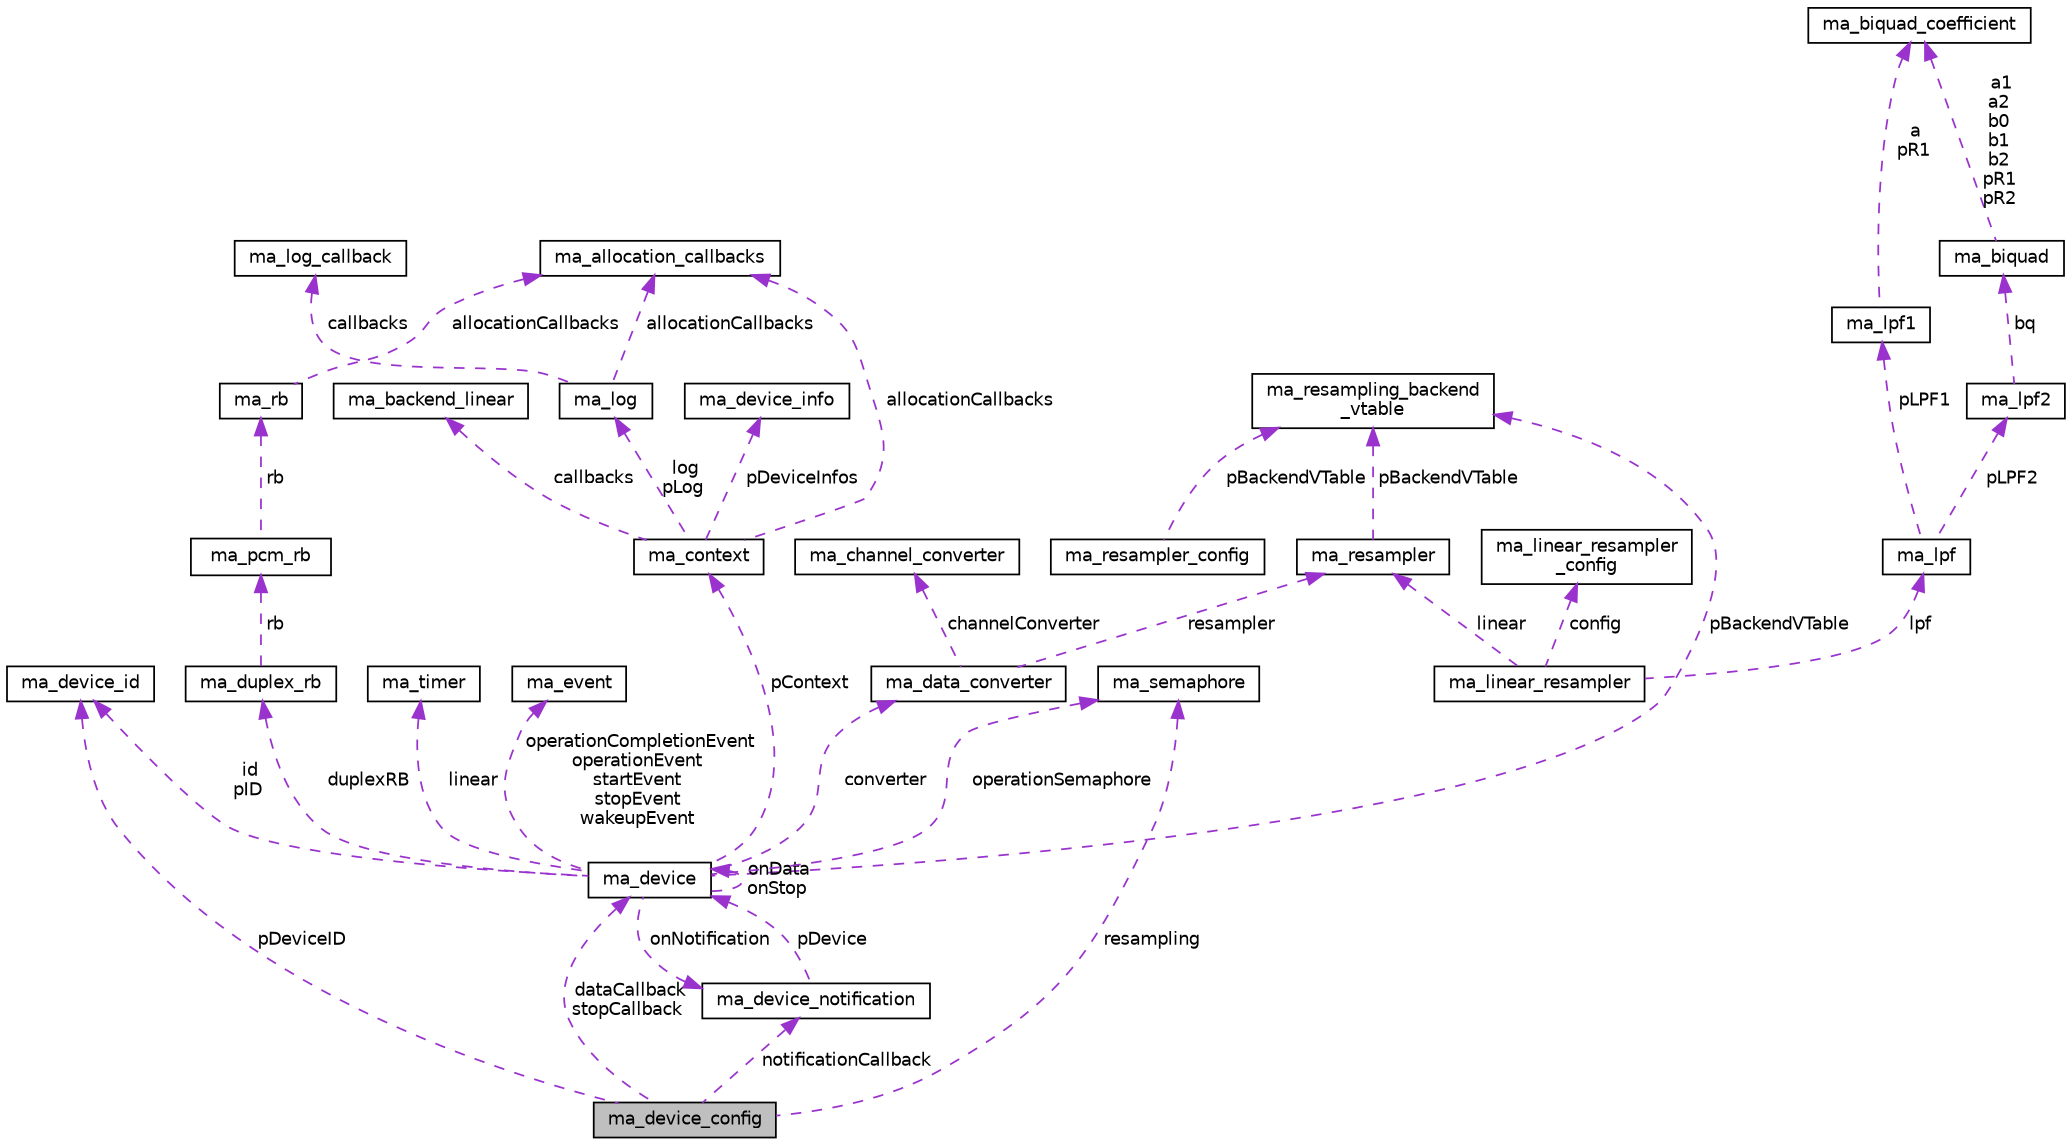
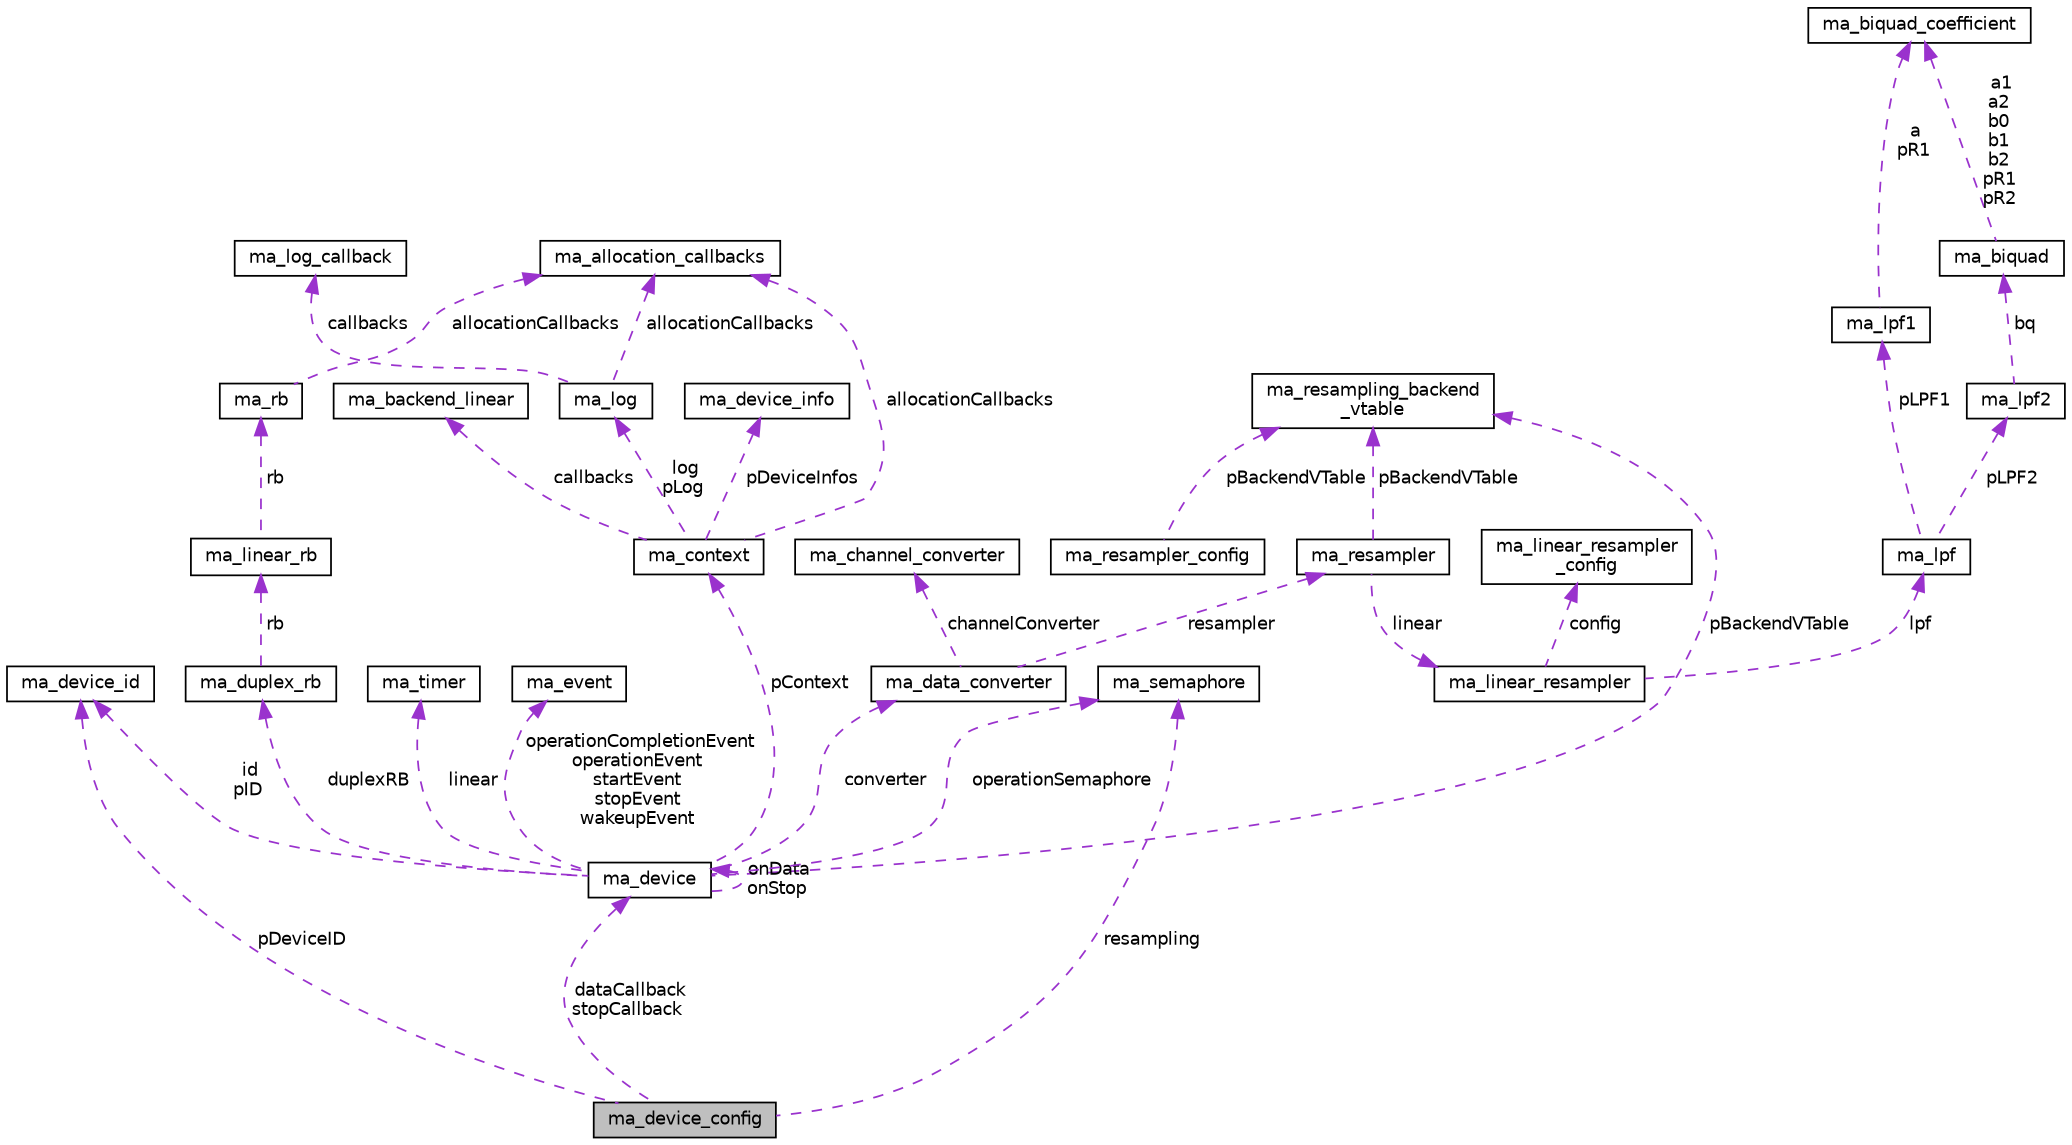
node "ma_pcm_rb": label "ma_pcm_rb" -> "ma_linear_rb"
edge "ma_linear_resampler" -> "ma_resampler": reversed
node "ma_device_notification": removed
